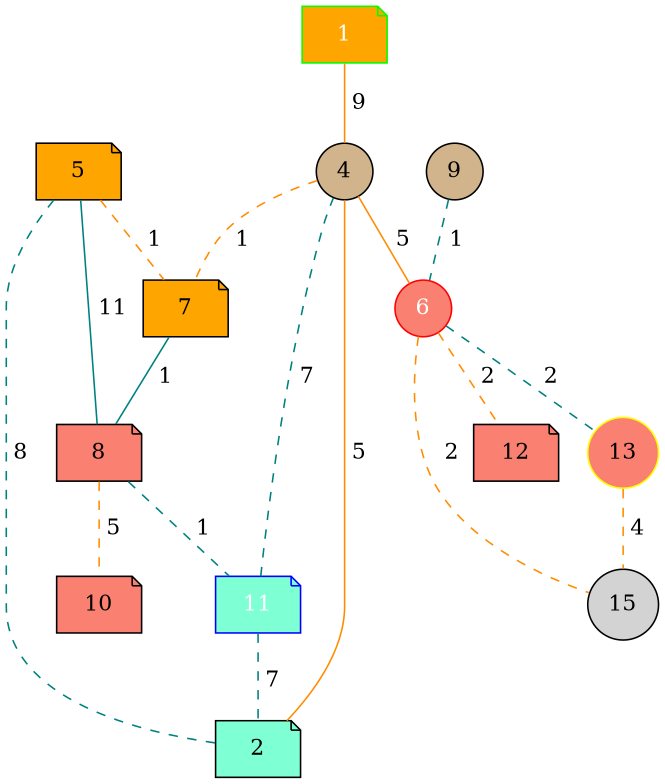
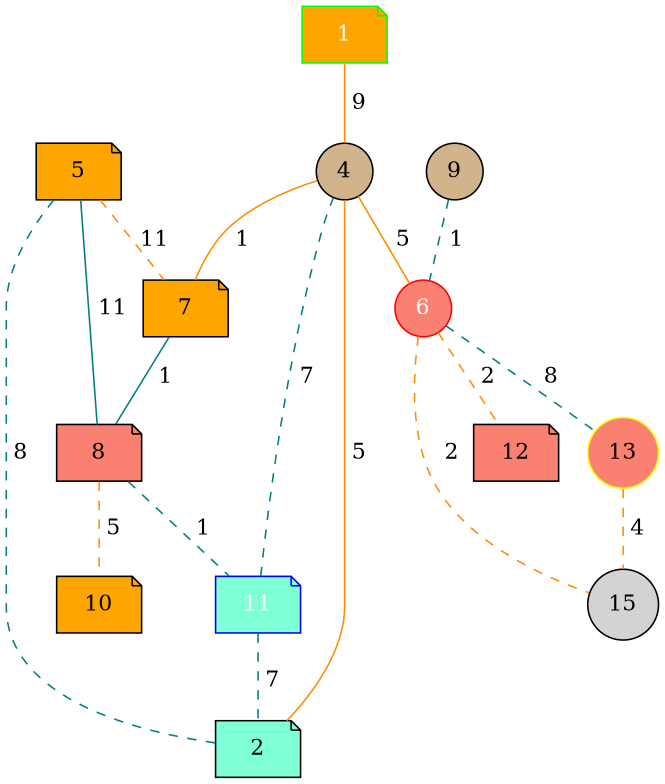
edge "4" -- "7": style dashed -> solid
edge "5" -- "7": label " 1" -> " 11"
edge "6" -- "13": label " 2" -> " 8"
node "10": fillcolor salmon -> orange
